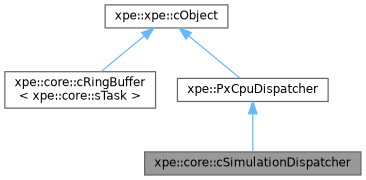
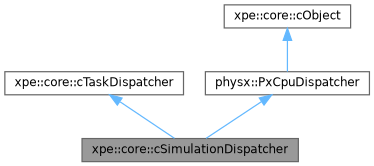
node "xpe::xpe::cObject": label "xpe::xpe::cObject" -> "xpe::core::cObject"
node "xpe::core::cTaskDispatcher": added
node "xpe::core::cRingBuffer < xpe::core::sTask >": removed
node "xpe::PxCpuDispatcher": label "xpe::PxCpuDispatcher" -> "physx::PxCpuDispatcher"
